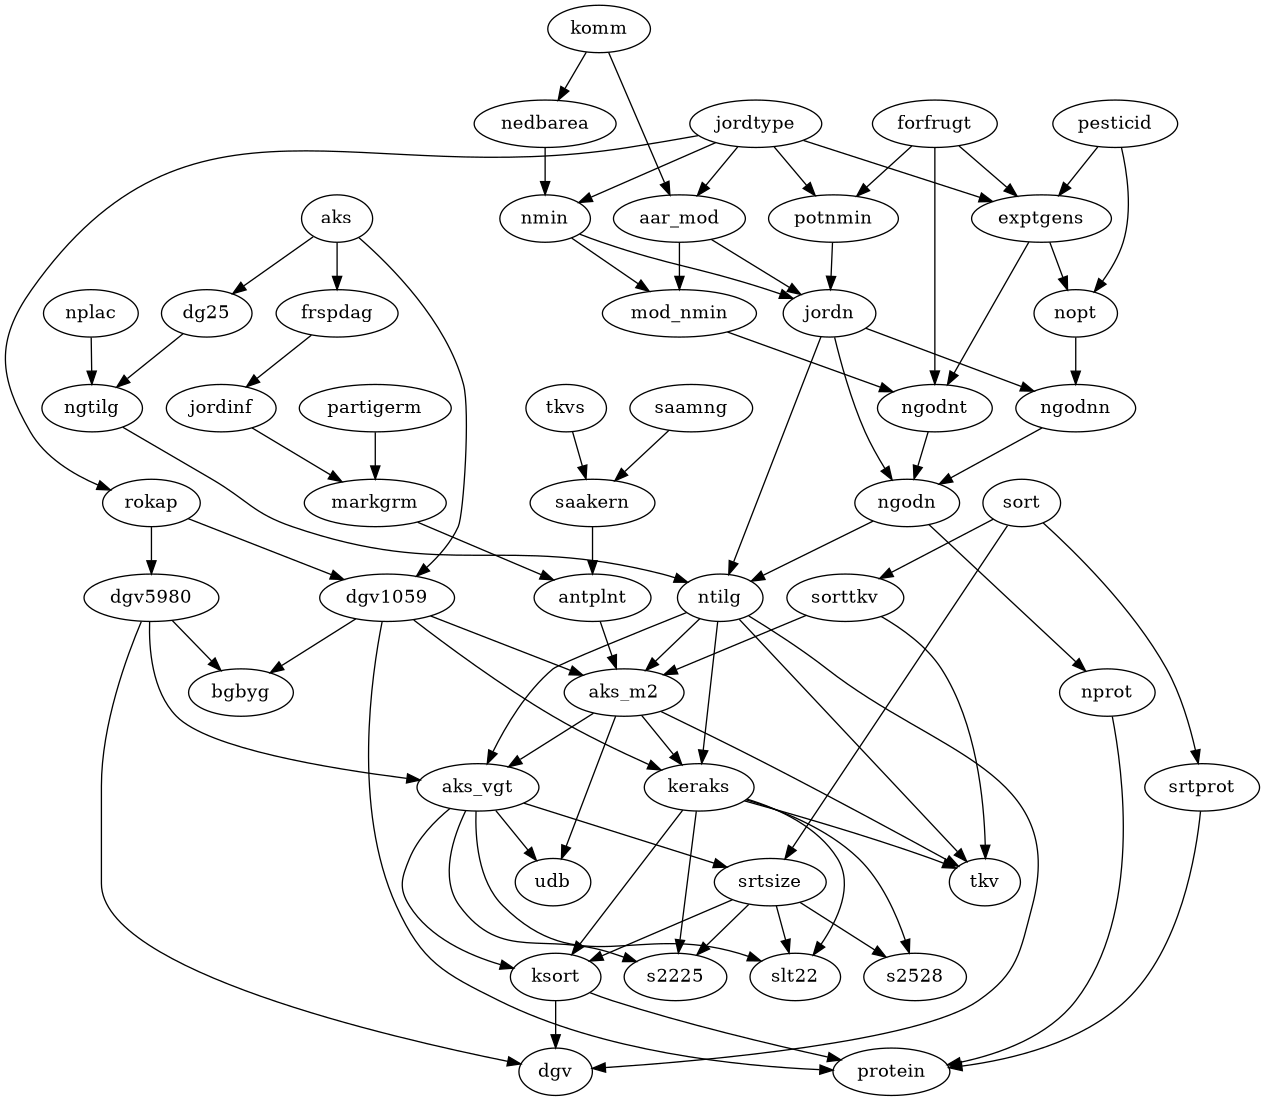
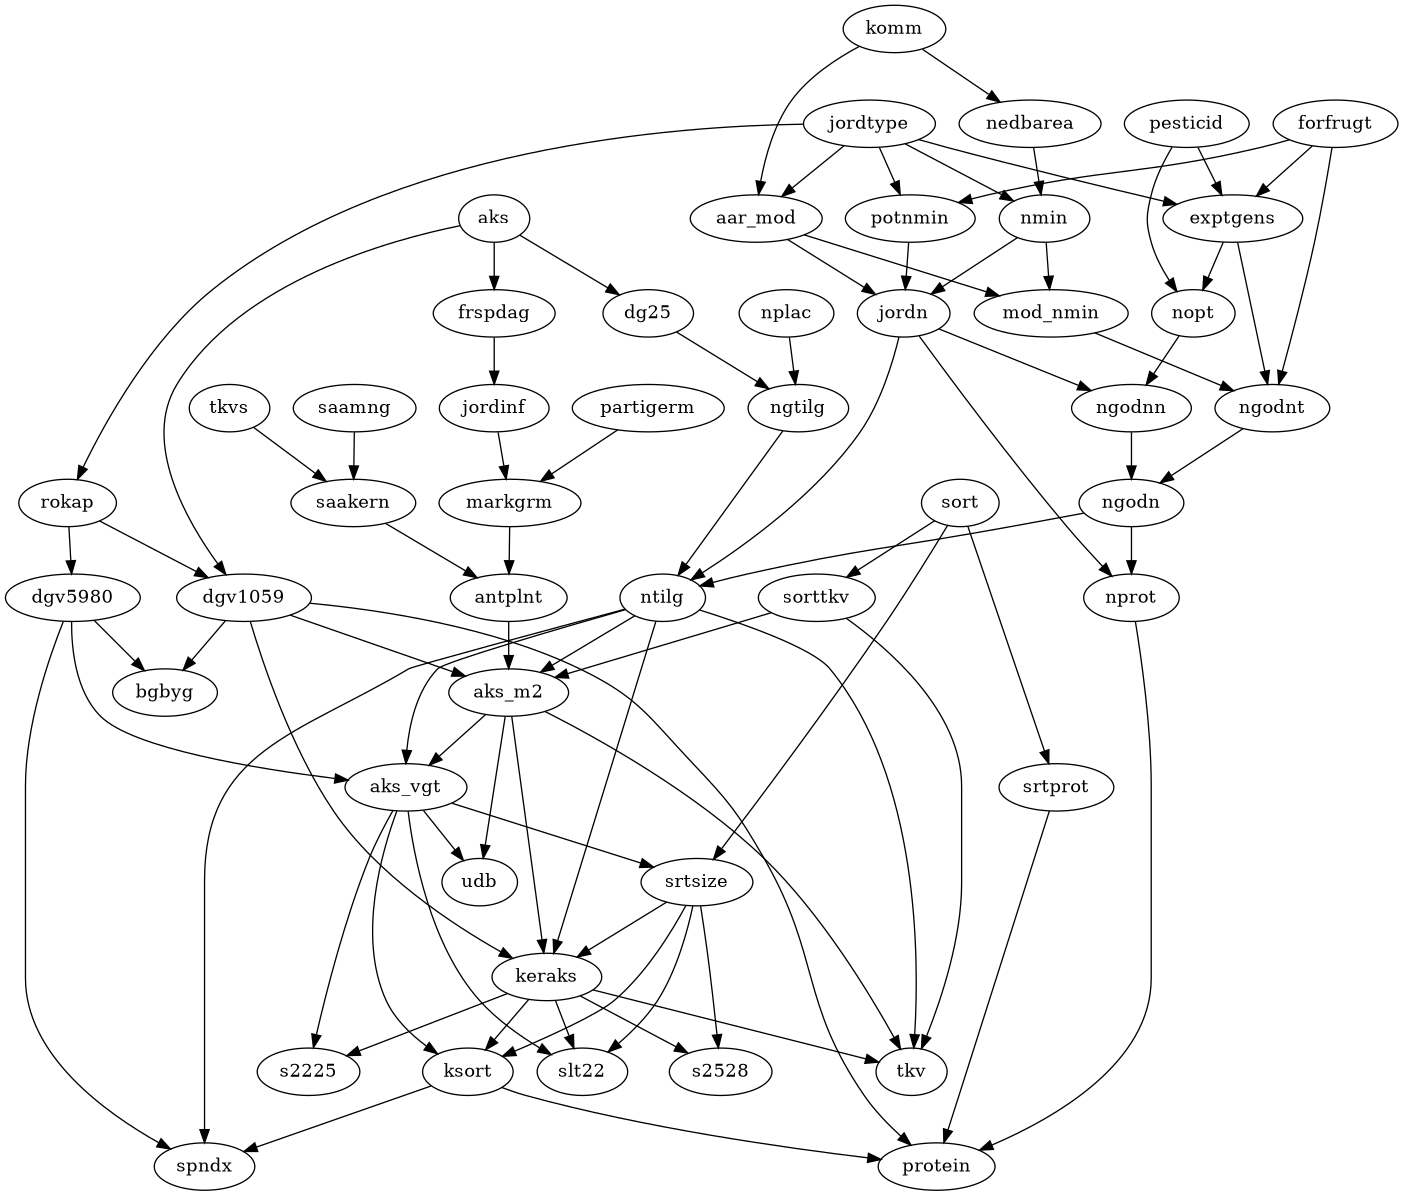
edge "jordn" -> "ngodn": now "jordn" -> "nprot"
edge "srtsize" -> "s2225": now "srtsize" -> "keraks"
node "dgv": label "dgv" -> "spndx"
